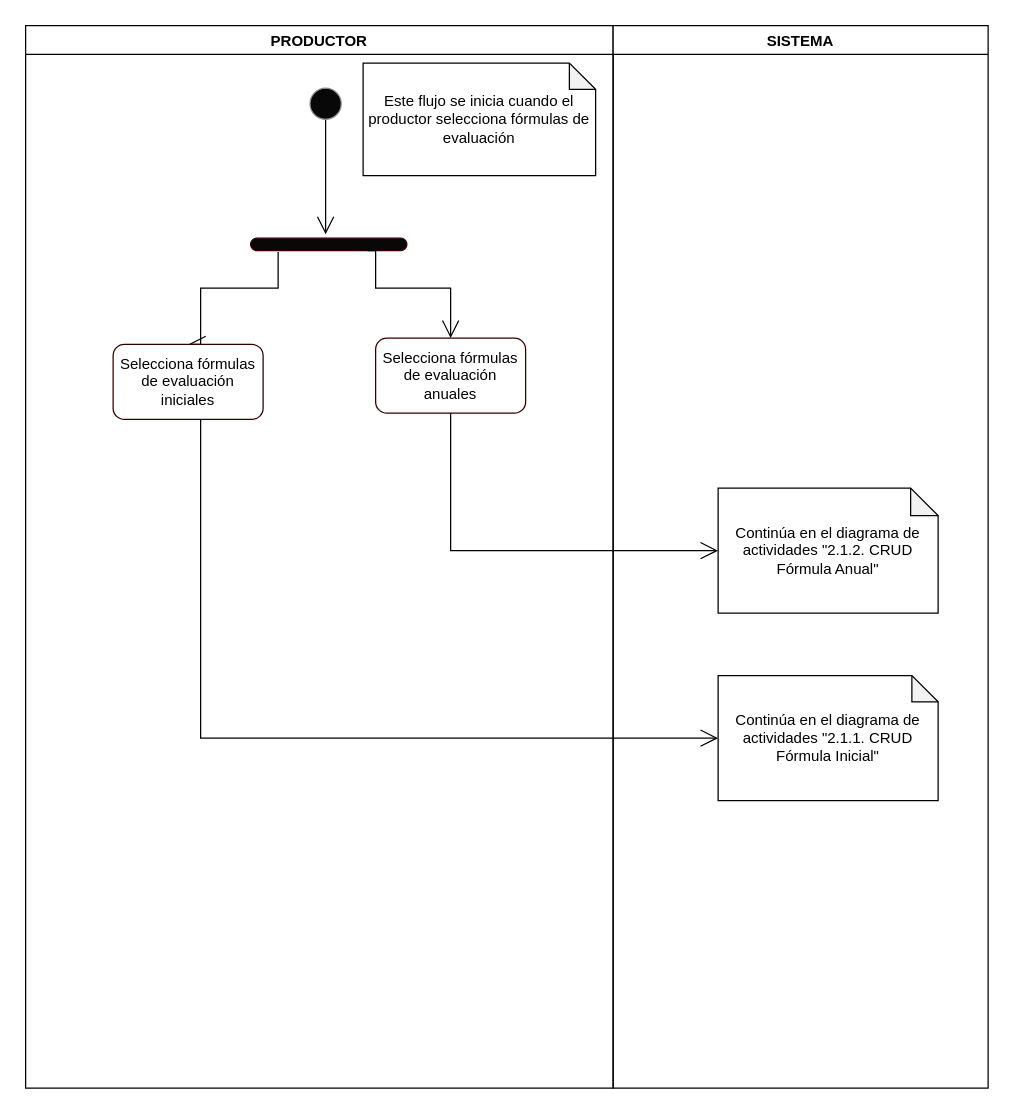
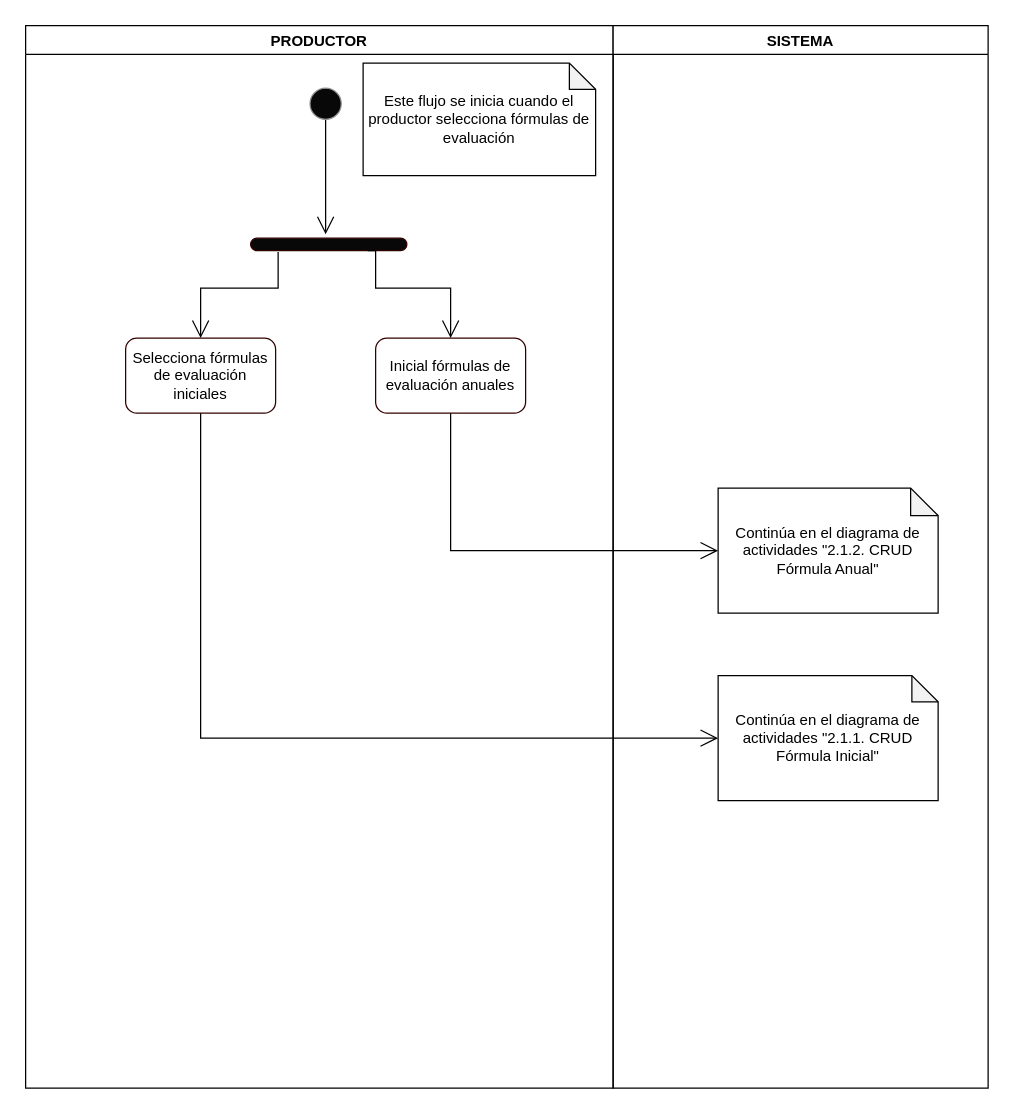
node "Selecciona fórmulas de evaluación anuales": label "Selecciona fórmulas de evaluación anuales" -> "Inicial fórmulas de evaluación anuales"
node "Selecciona fórmulas de evaluación iniciales": moved (188, 382) -> (201, 376)
